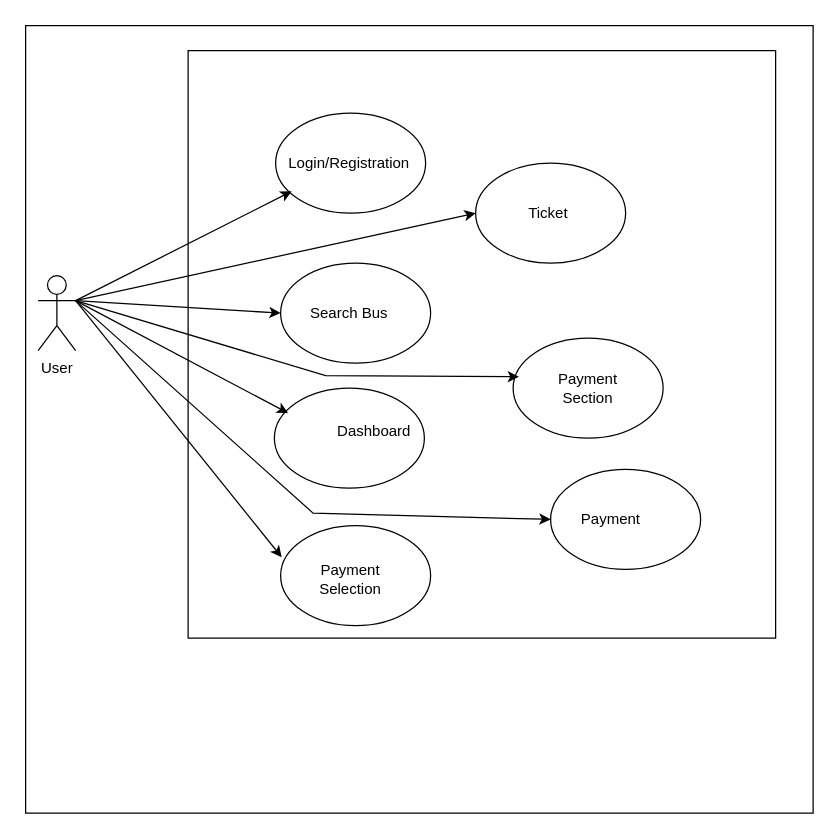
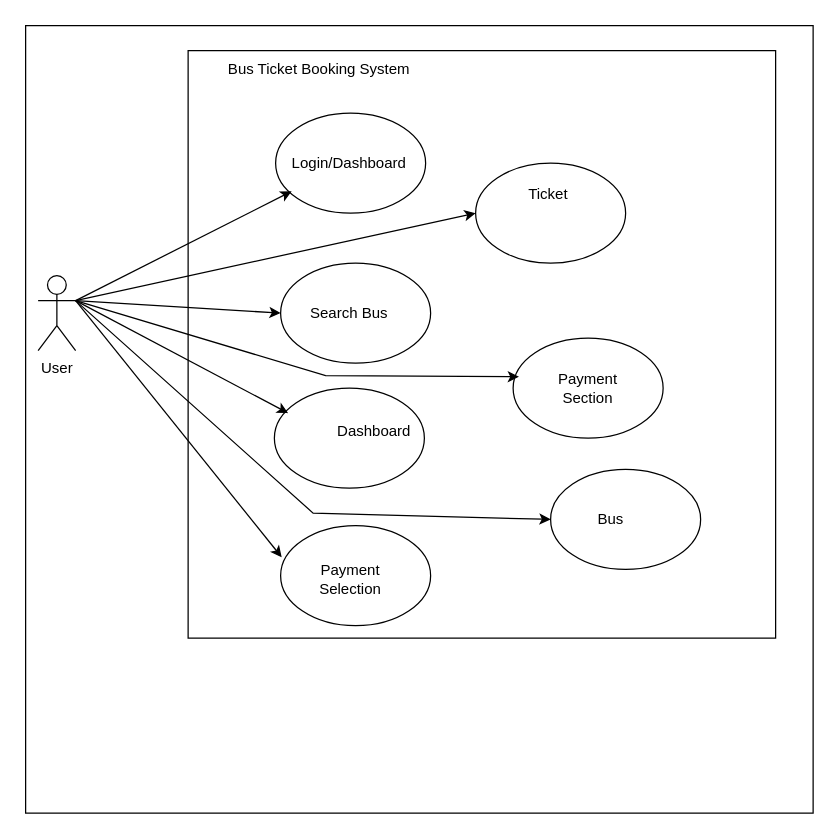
node "Bus Ticket Booking System": added
node "Login/Registration": label "Login/Registration" -> "Login/Dashboard"
node "Ticket": moved (551, 213) -> (551, 194)
node "Payment": label "Payment" -> "Bus"
